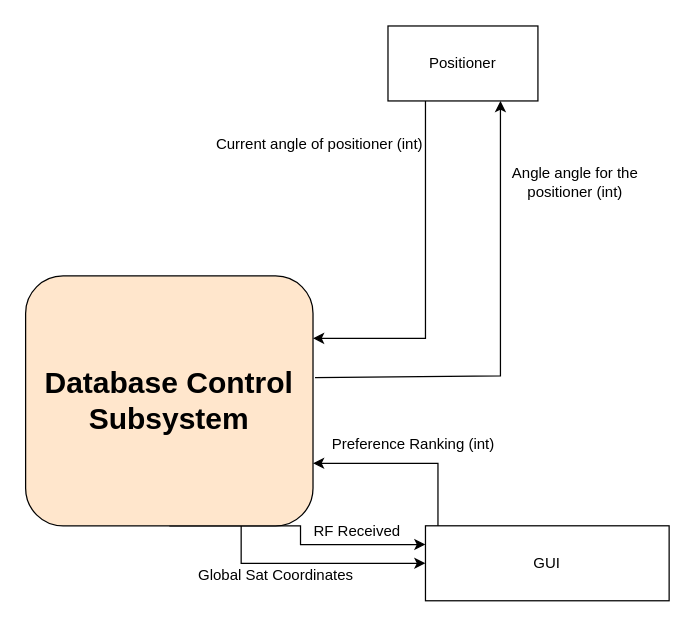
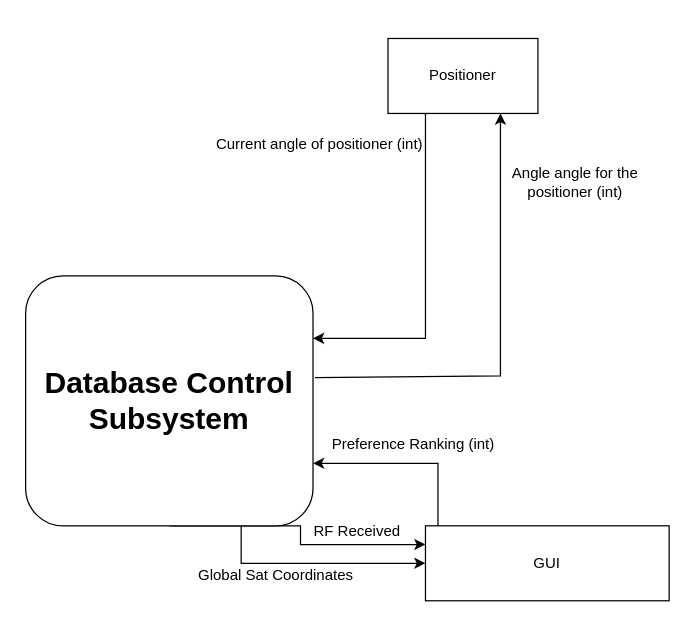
node "Positioner": moved (463, 63) -> (463, 76)
node "Database Control Subsystem": fillcolor #ffe6cc -> #ffffff
